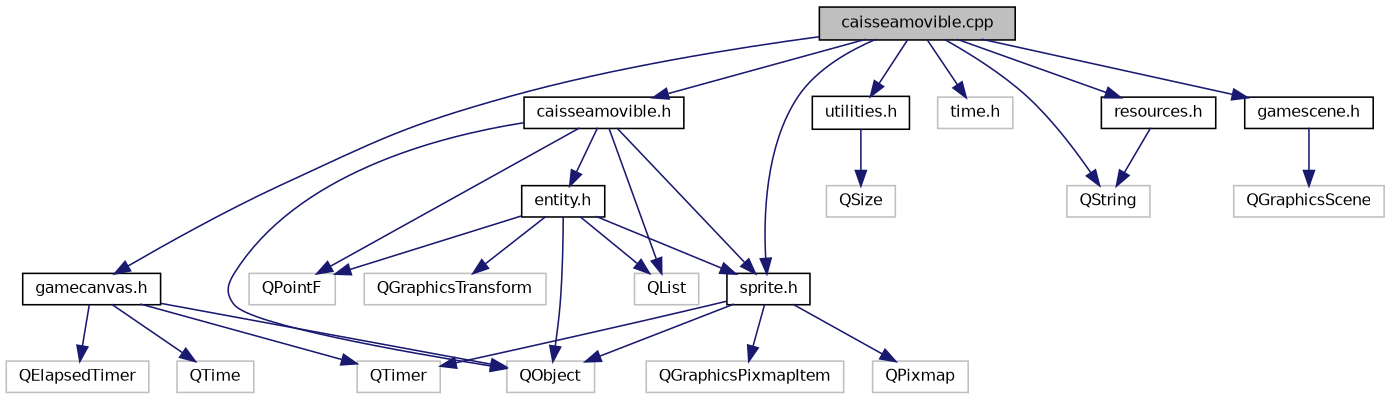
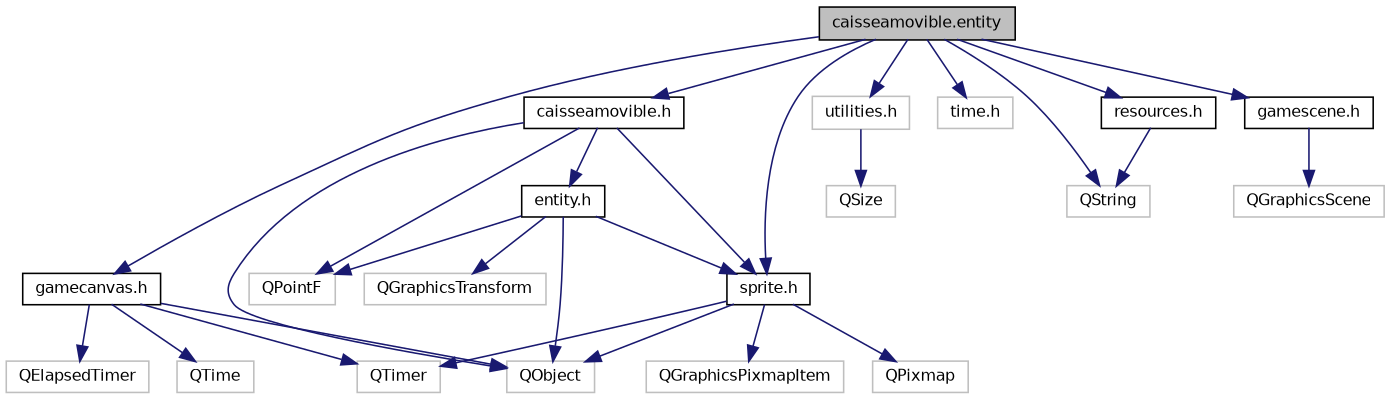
node "caisseamovible.cpp": label "caisseamovible.cpp" -> "caisseamovible.entity"
node "utilities.h": color black -> grey75
node "QList": removed
